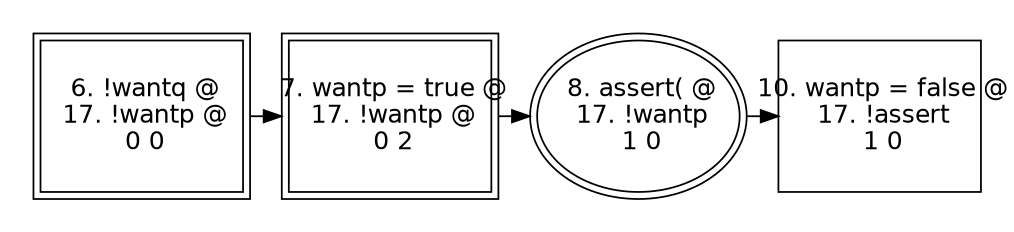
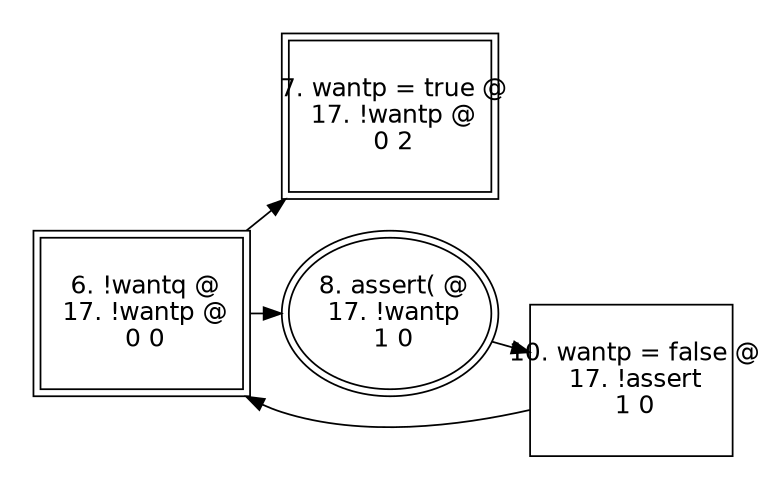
edge "7. wantp = true @ 17. !wantp @ 0 2" -> "8. assert( @ 17. !wantp 1 0": now "6. !wantq @ 17. !wantp @ 0 0" -> "8. assert( @ 17. !wantp 1 0"
edge "10. wantp = false @ 17. !assert 1 0" -> "6. !wantq @ 17. !wantp @ 0 0": added
